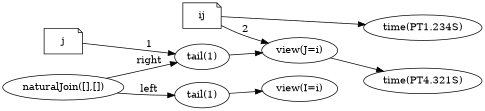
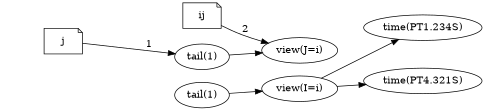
edge "ij" -> "time(PT1.234S)": now "view(I=i)" -> "time(PT1.234S)"
edge "view(J=i)" -> "time(PT4.321S)": now "view(I=i)" -> "time(PT4.321S)"
node "naturalJoin([],[])": removed
